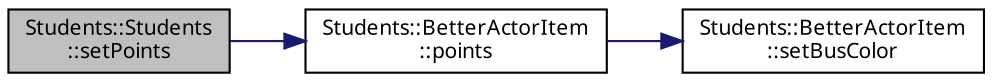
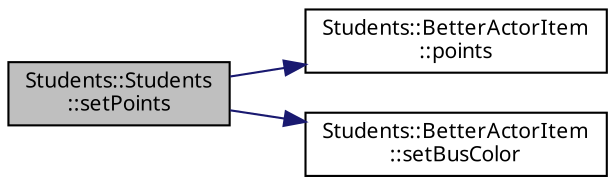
edge "Students::BetterActorItem ::points" -> "Students::BetterActorItem ::setBusColor": now "Students::Students ::setPoints" -> "Students::BetterActorItem ::setBusColor"
